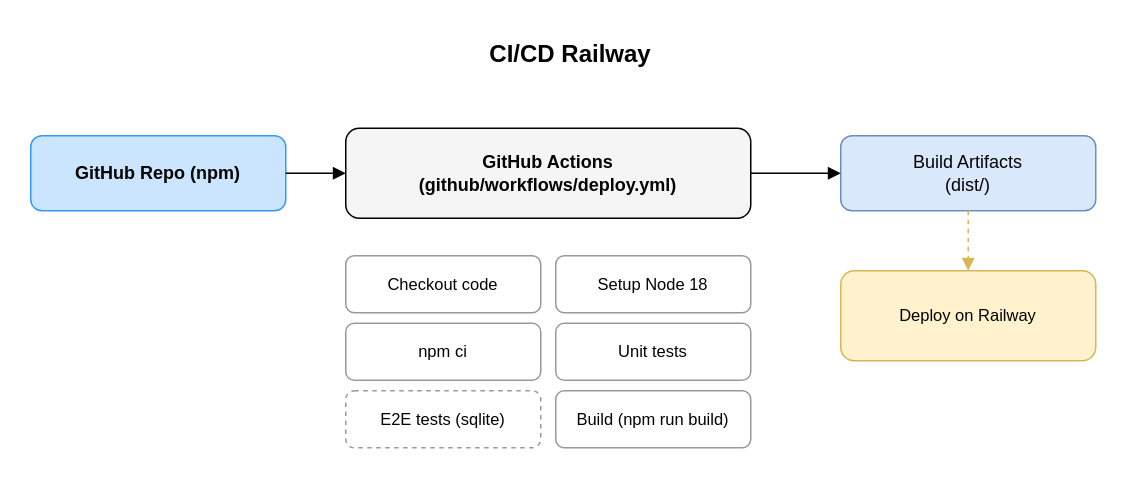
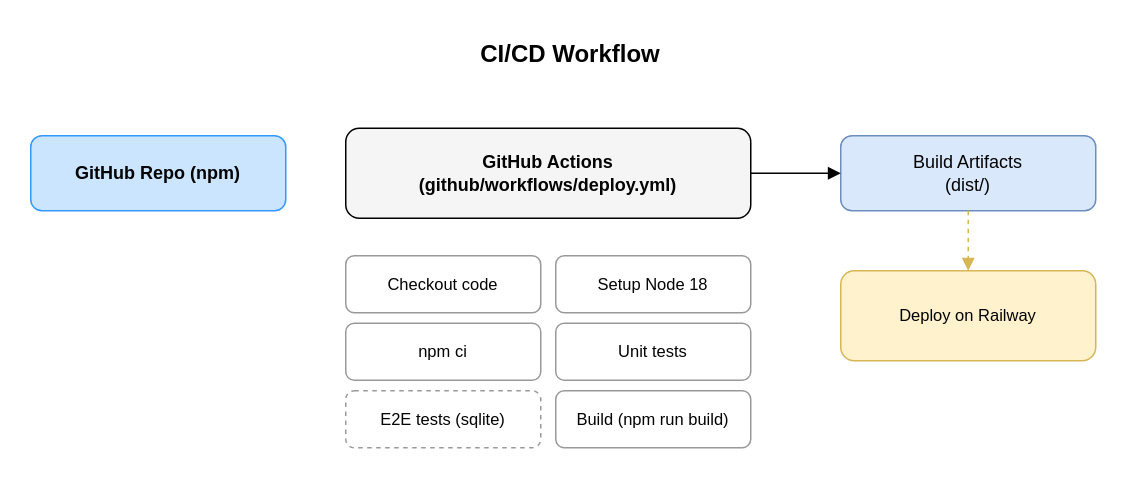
node "CI/CD Railway": label "CI/CD Railway" -> "CI/CD Workflow"
edge "GitHub Repo (npm)" -> "GitHub Actions (github/workflows/deploy.yml)": removed
